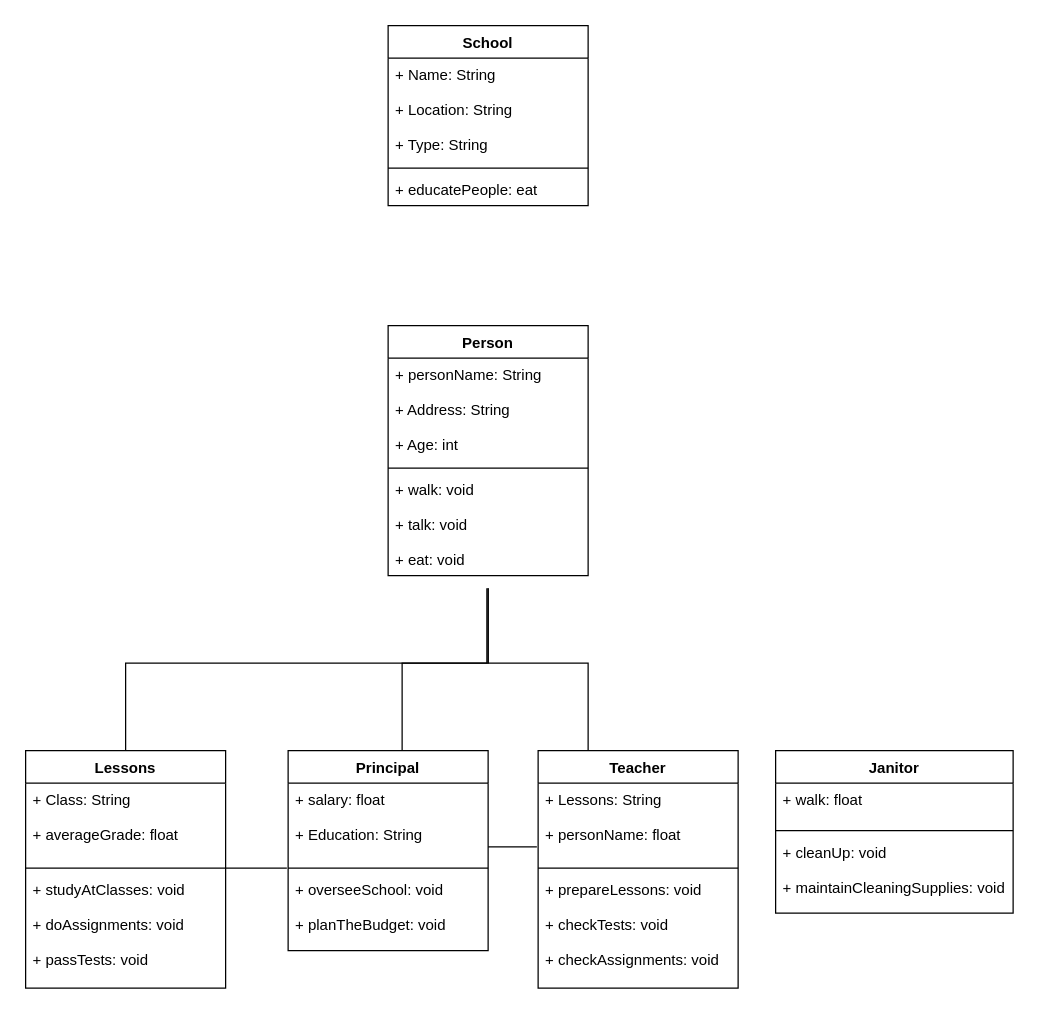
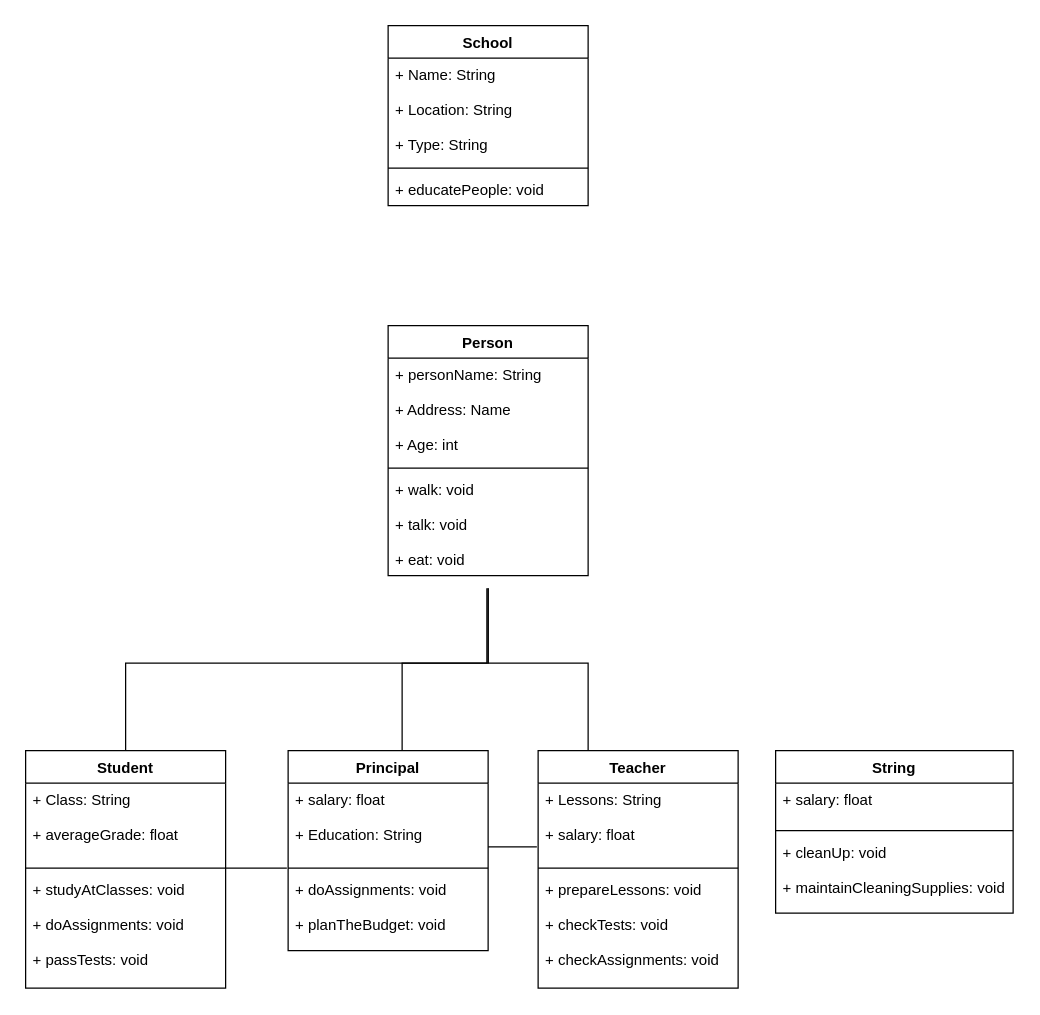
node "+ educatePeople: eat": label "+ educatePeople: eat" -> "+ educatePeople: void"
node "+ personName: String + Address: String + Age: int": label "+ personName: String + Address: String + Age: int" -> "+ personName: String + Address: Name + Age: int"
node "Lessons": label "Lessons" -> "Student"
node "Janitor": label "Janitor" -> "String"
node "+ Lessons: String + personName: float": label "+ Lessons: String + personName: float" -> "+ Lessons: String + salary: float"
node "+ walk: float": label "+ walk: float" -> "+ salary: float"
node "+ overseeSchool: void + planTheBudget: void": label "+ overseeSchool: void + planTheBudget: void" -> "+ doAssignments: void + planTheBudget: void"
